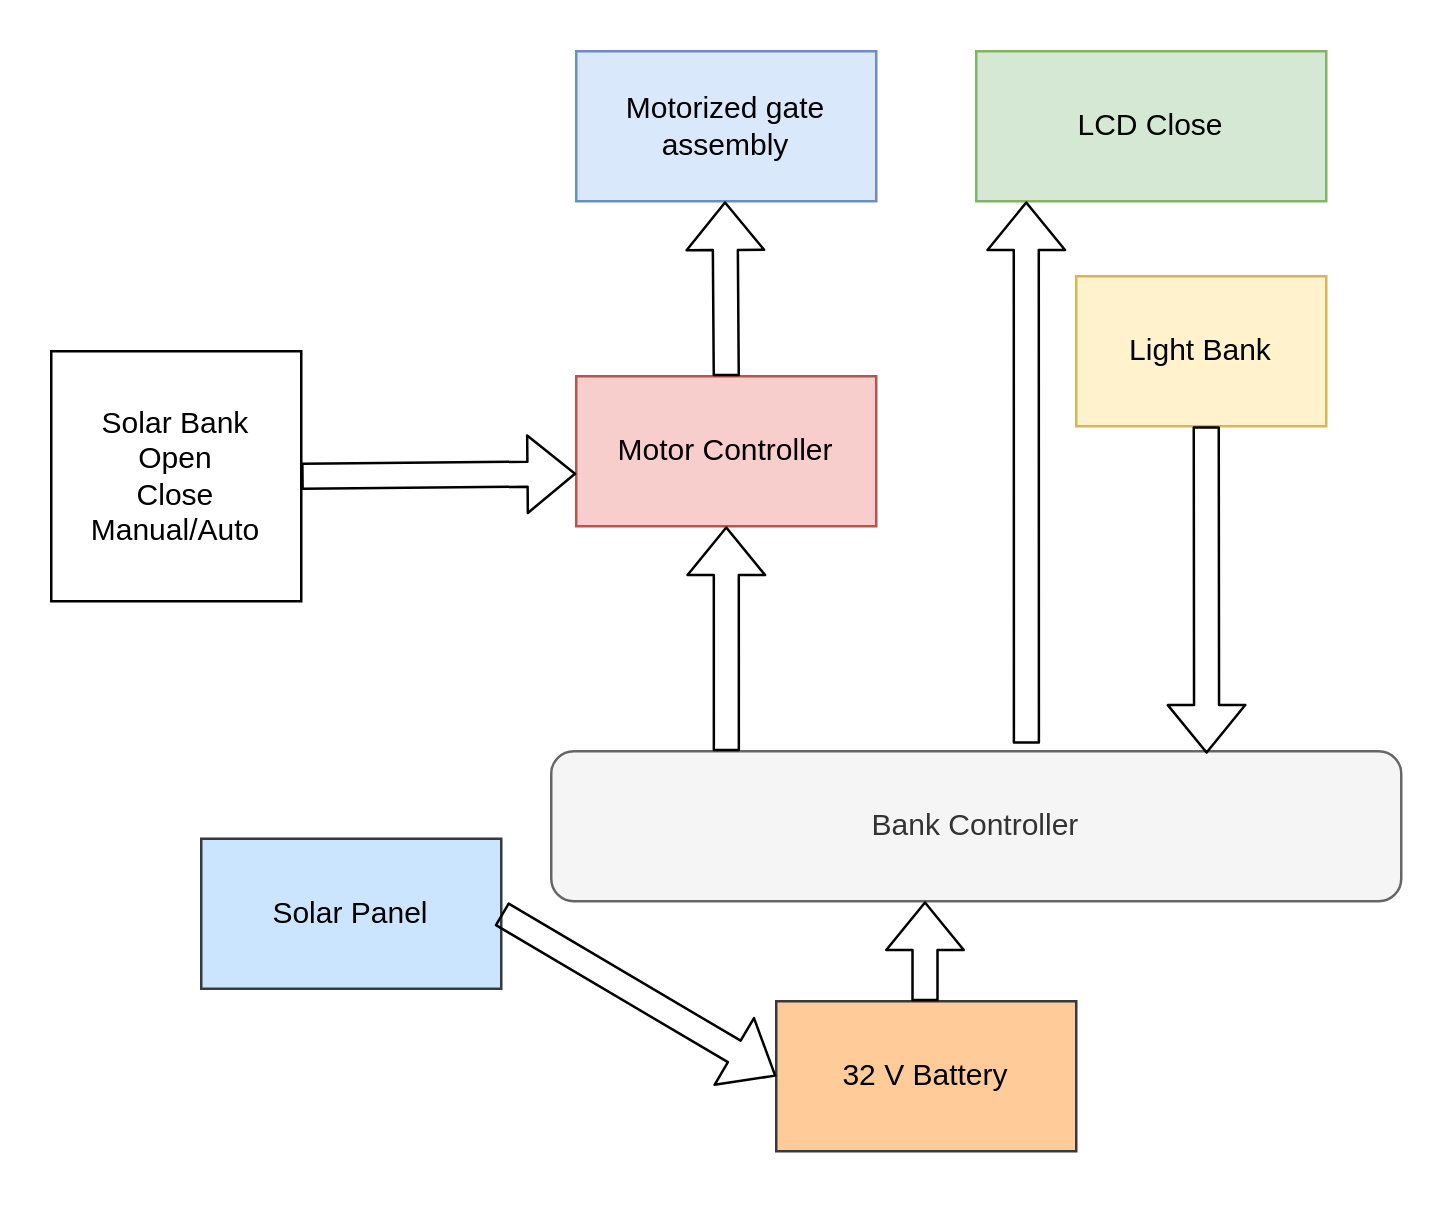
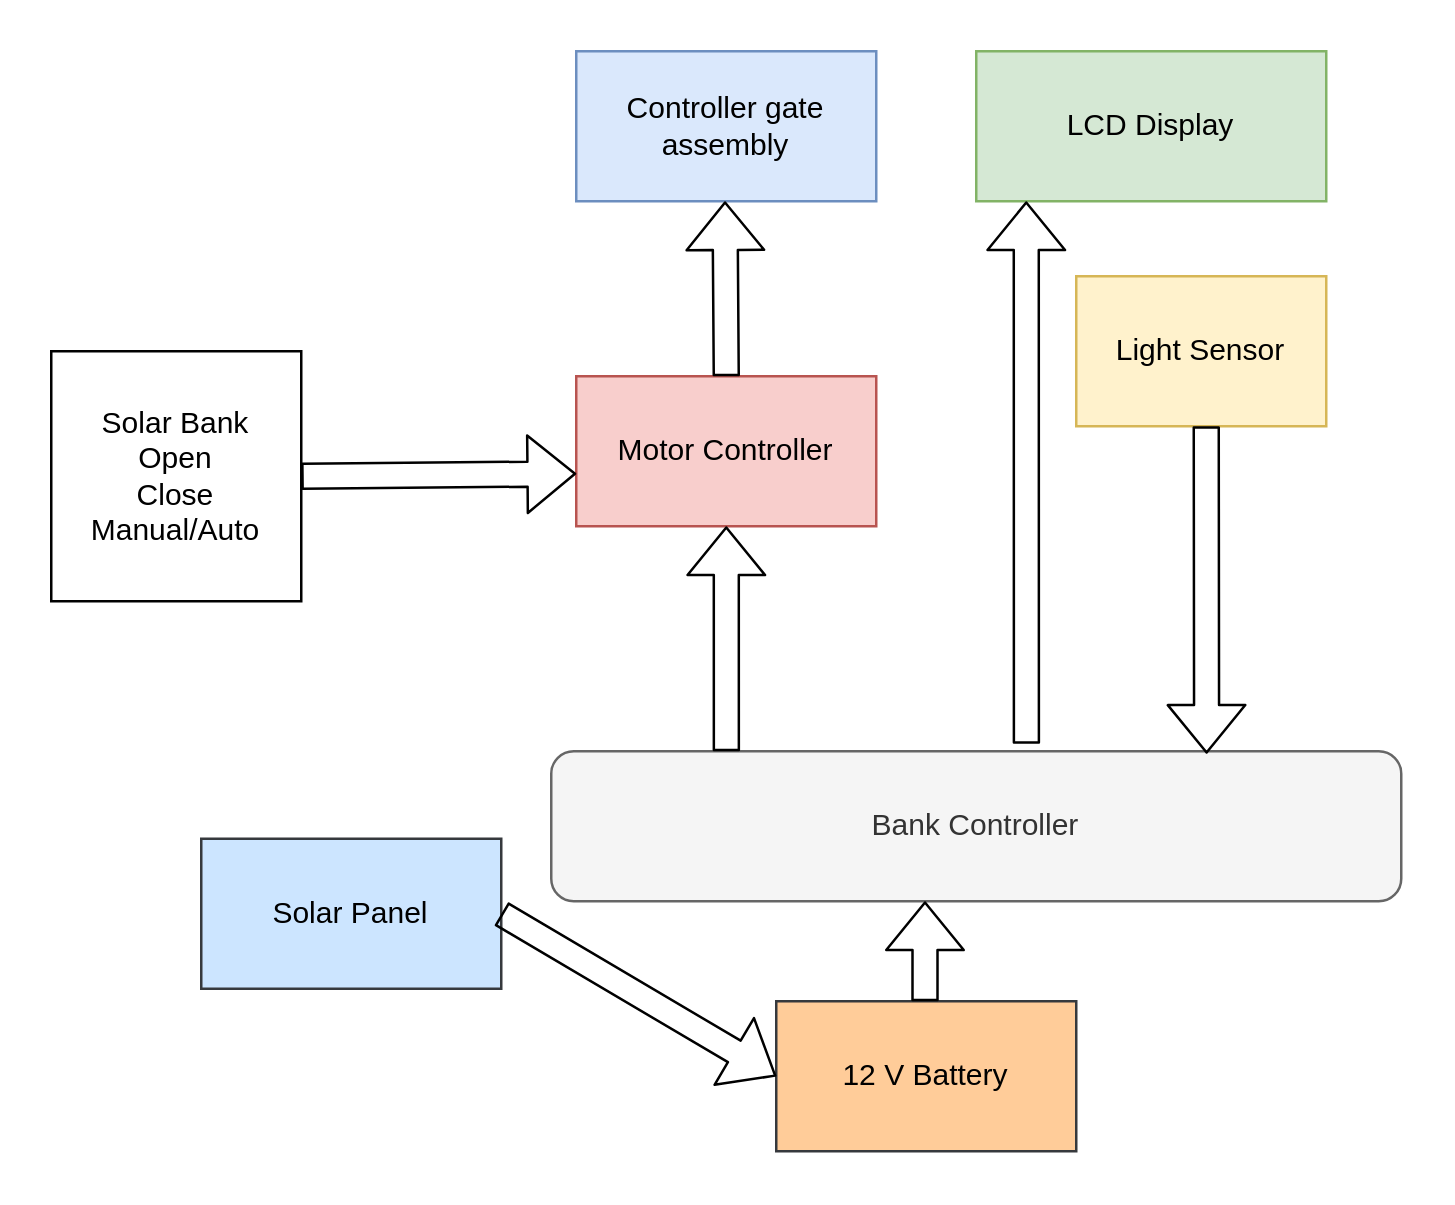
node "Motorized gate assembly": label "Motorized gate assembly" -> "Controller gate assembly"
node "LCD Close": label "LCD Close" -> "LCD Display"
node "Light Bank": label "Light Bank" -> "Light Sensor"
node "32 V Battery": label "32 V Battery" -> "12 V Battery"
